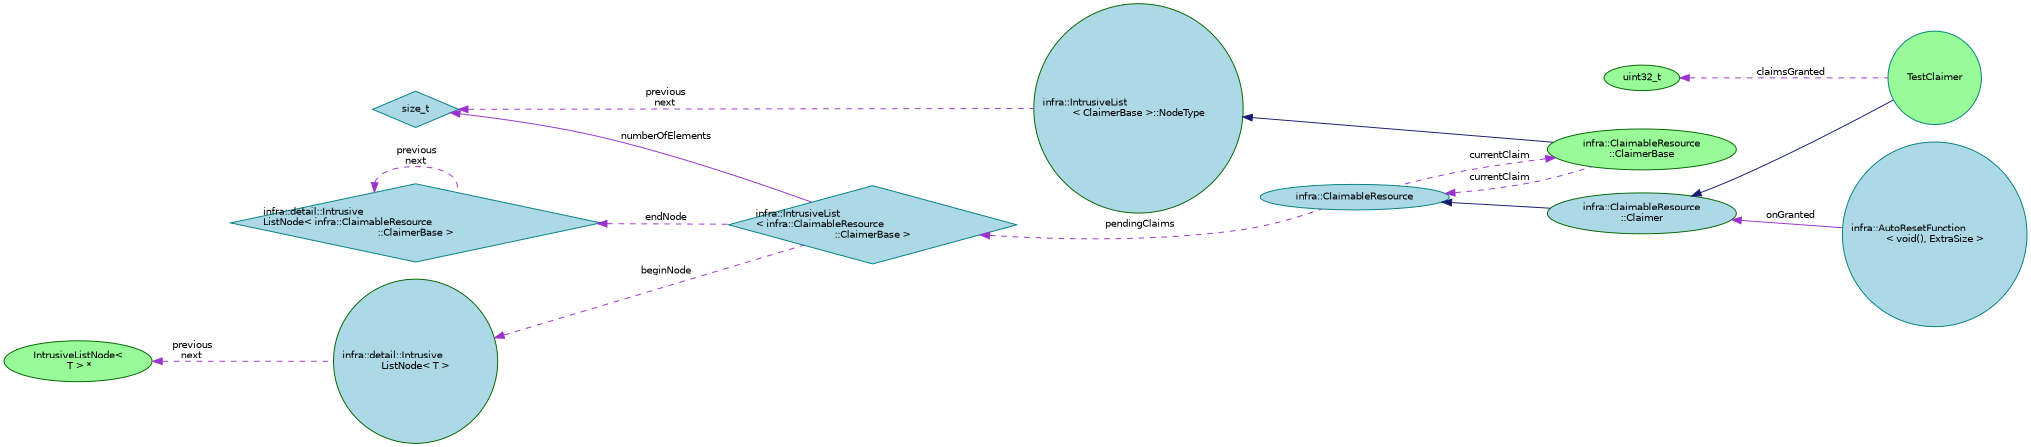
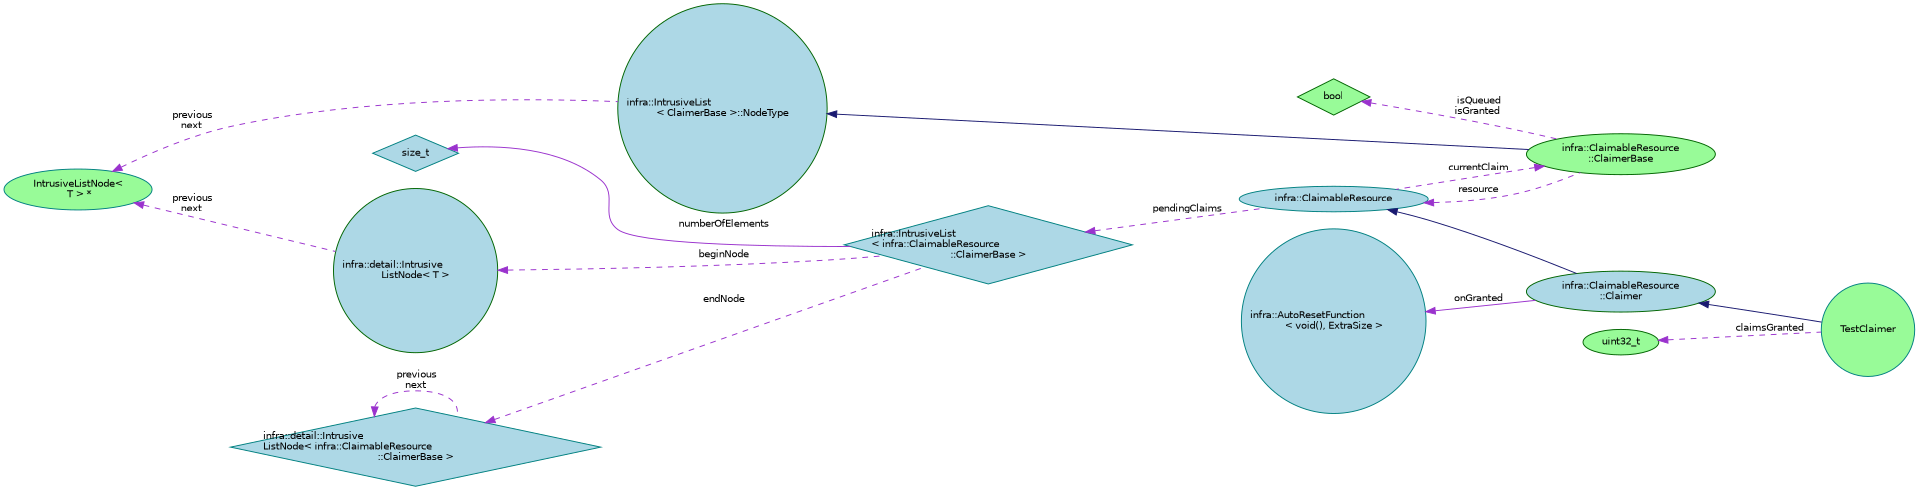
node "bool": added
edge "infra::IntrusiveList < ClaimerBase >::NodeType" -> "size_t": now "infra::IntrusiveList < ClaimerBase >::NodeType" -> "IntrusiveListNode< T > *"
edge "infra::ClaimableResource ::ClaimerBase" -> "infra::ClaimableResource": label " currentClaim" -> " resource"
edge "infra::AutoResetFunction < void(), ExtraSize >" -> "infra::ClaimableResource ::Claimer": reversed
node "IntrusiveListNode< T > *": color darkgreen -> teal
